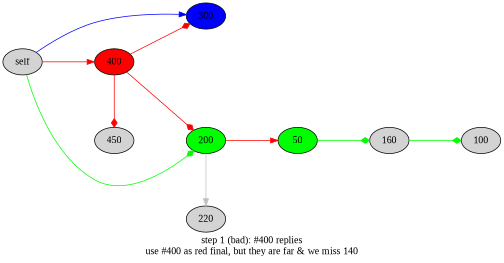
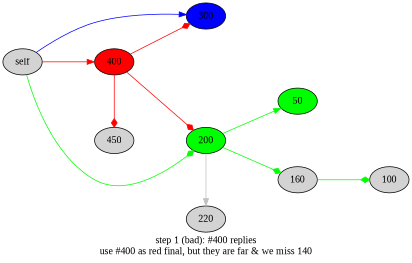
edge "200" -> "50": color red -> green
edge "50" -> "160": now "200" -> "160"
